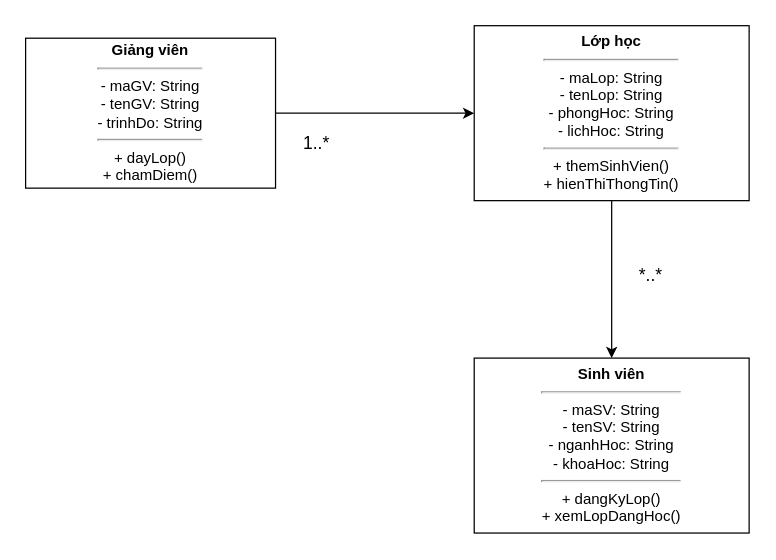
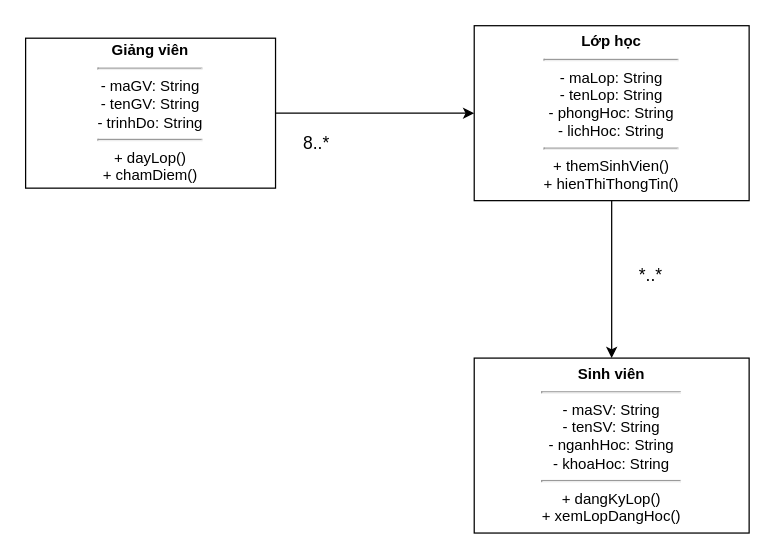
node "1..*": label "1..*" -> "8..*"
